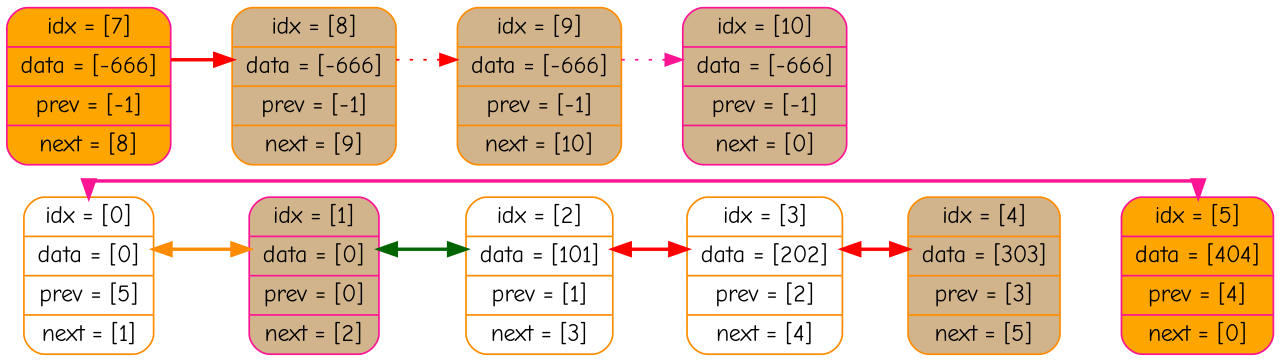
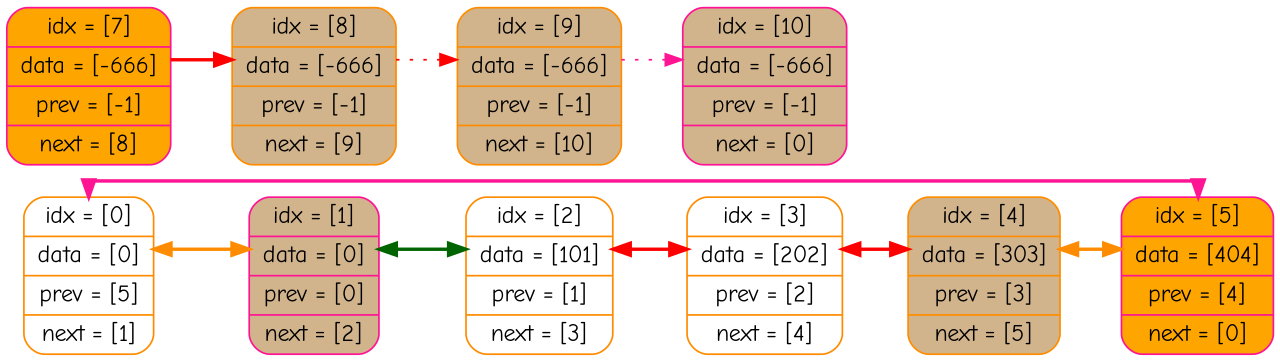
edge "idx = [4]" -- "idx = [5]": added
